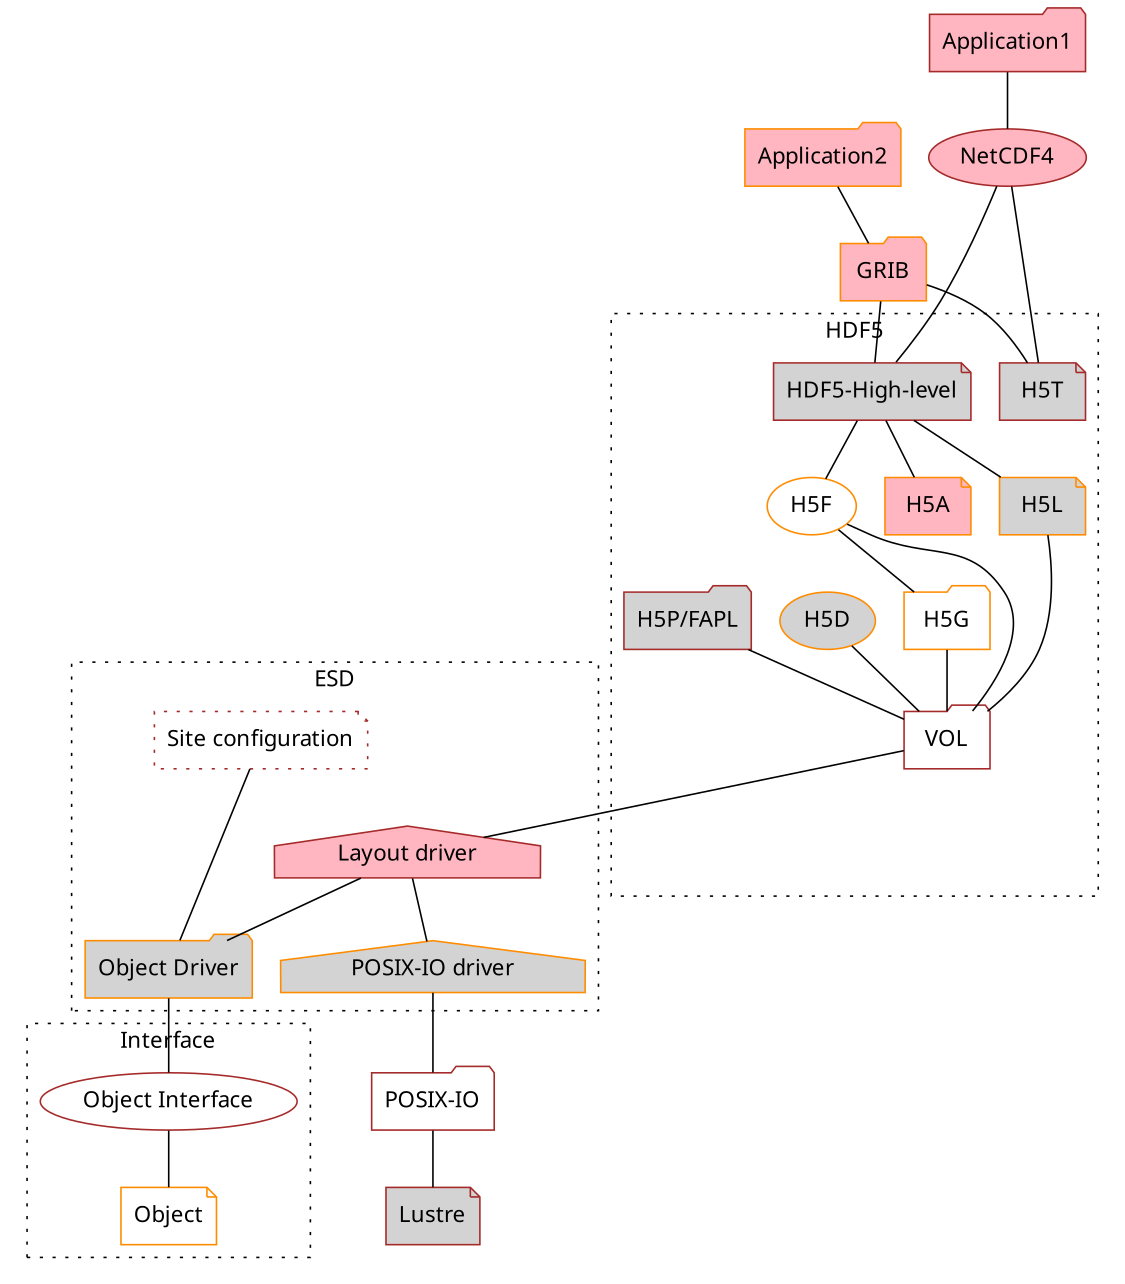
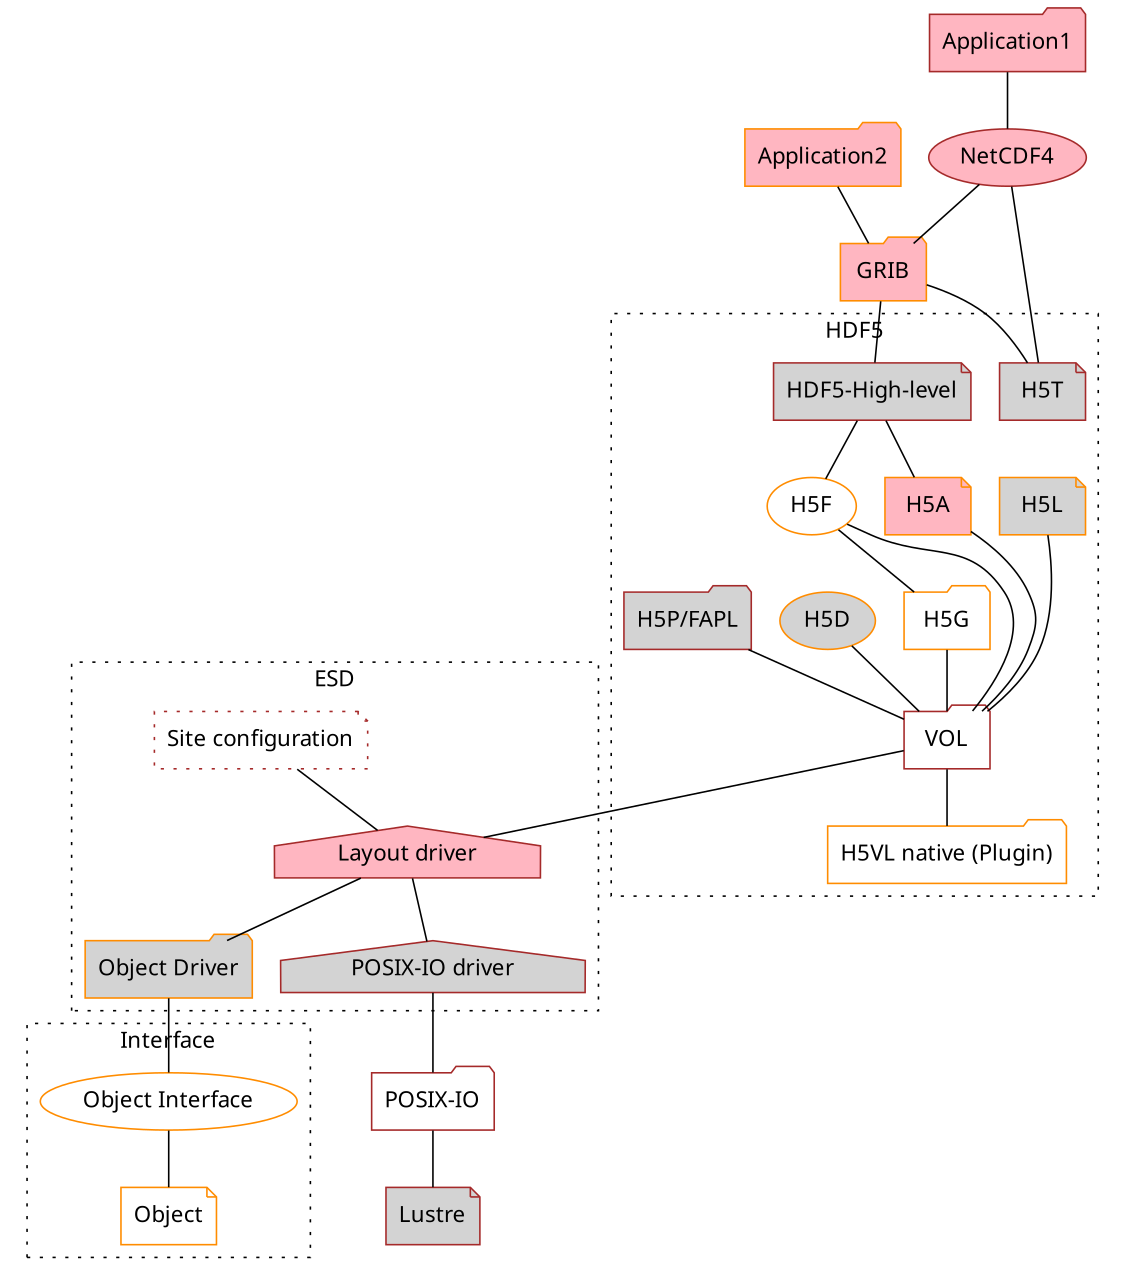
edge "NetCDF4" -- "HDF5-High-level": now "NetCDF4" -- "GRIB"
edge "HDF5-High-level" -- "H5L": removed
edge "H5A" -- "VOL": added
edge "Site configuration" -- "Object Driver": now "Site configuration" -- "Layout driver"
node "H5VL native (Plugin)": added
node "POSIX-IO driver": color darkorange -> brown
node "Object Interface": color brown -> darkorange
